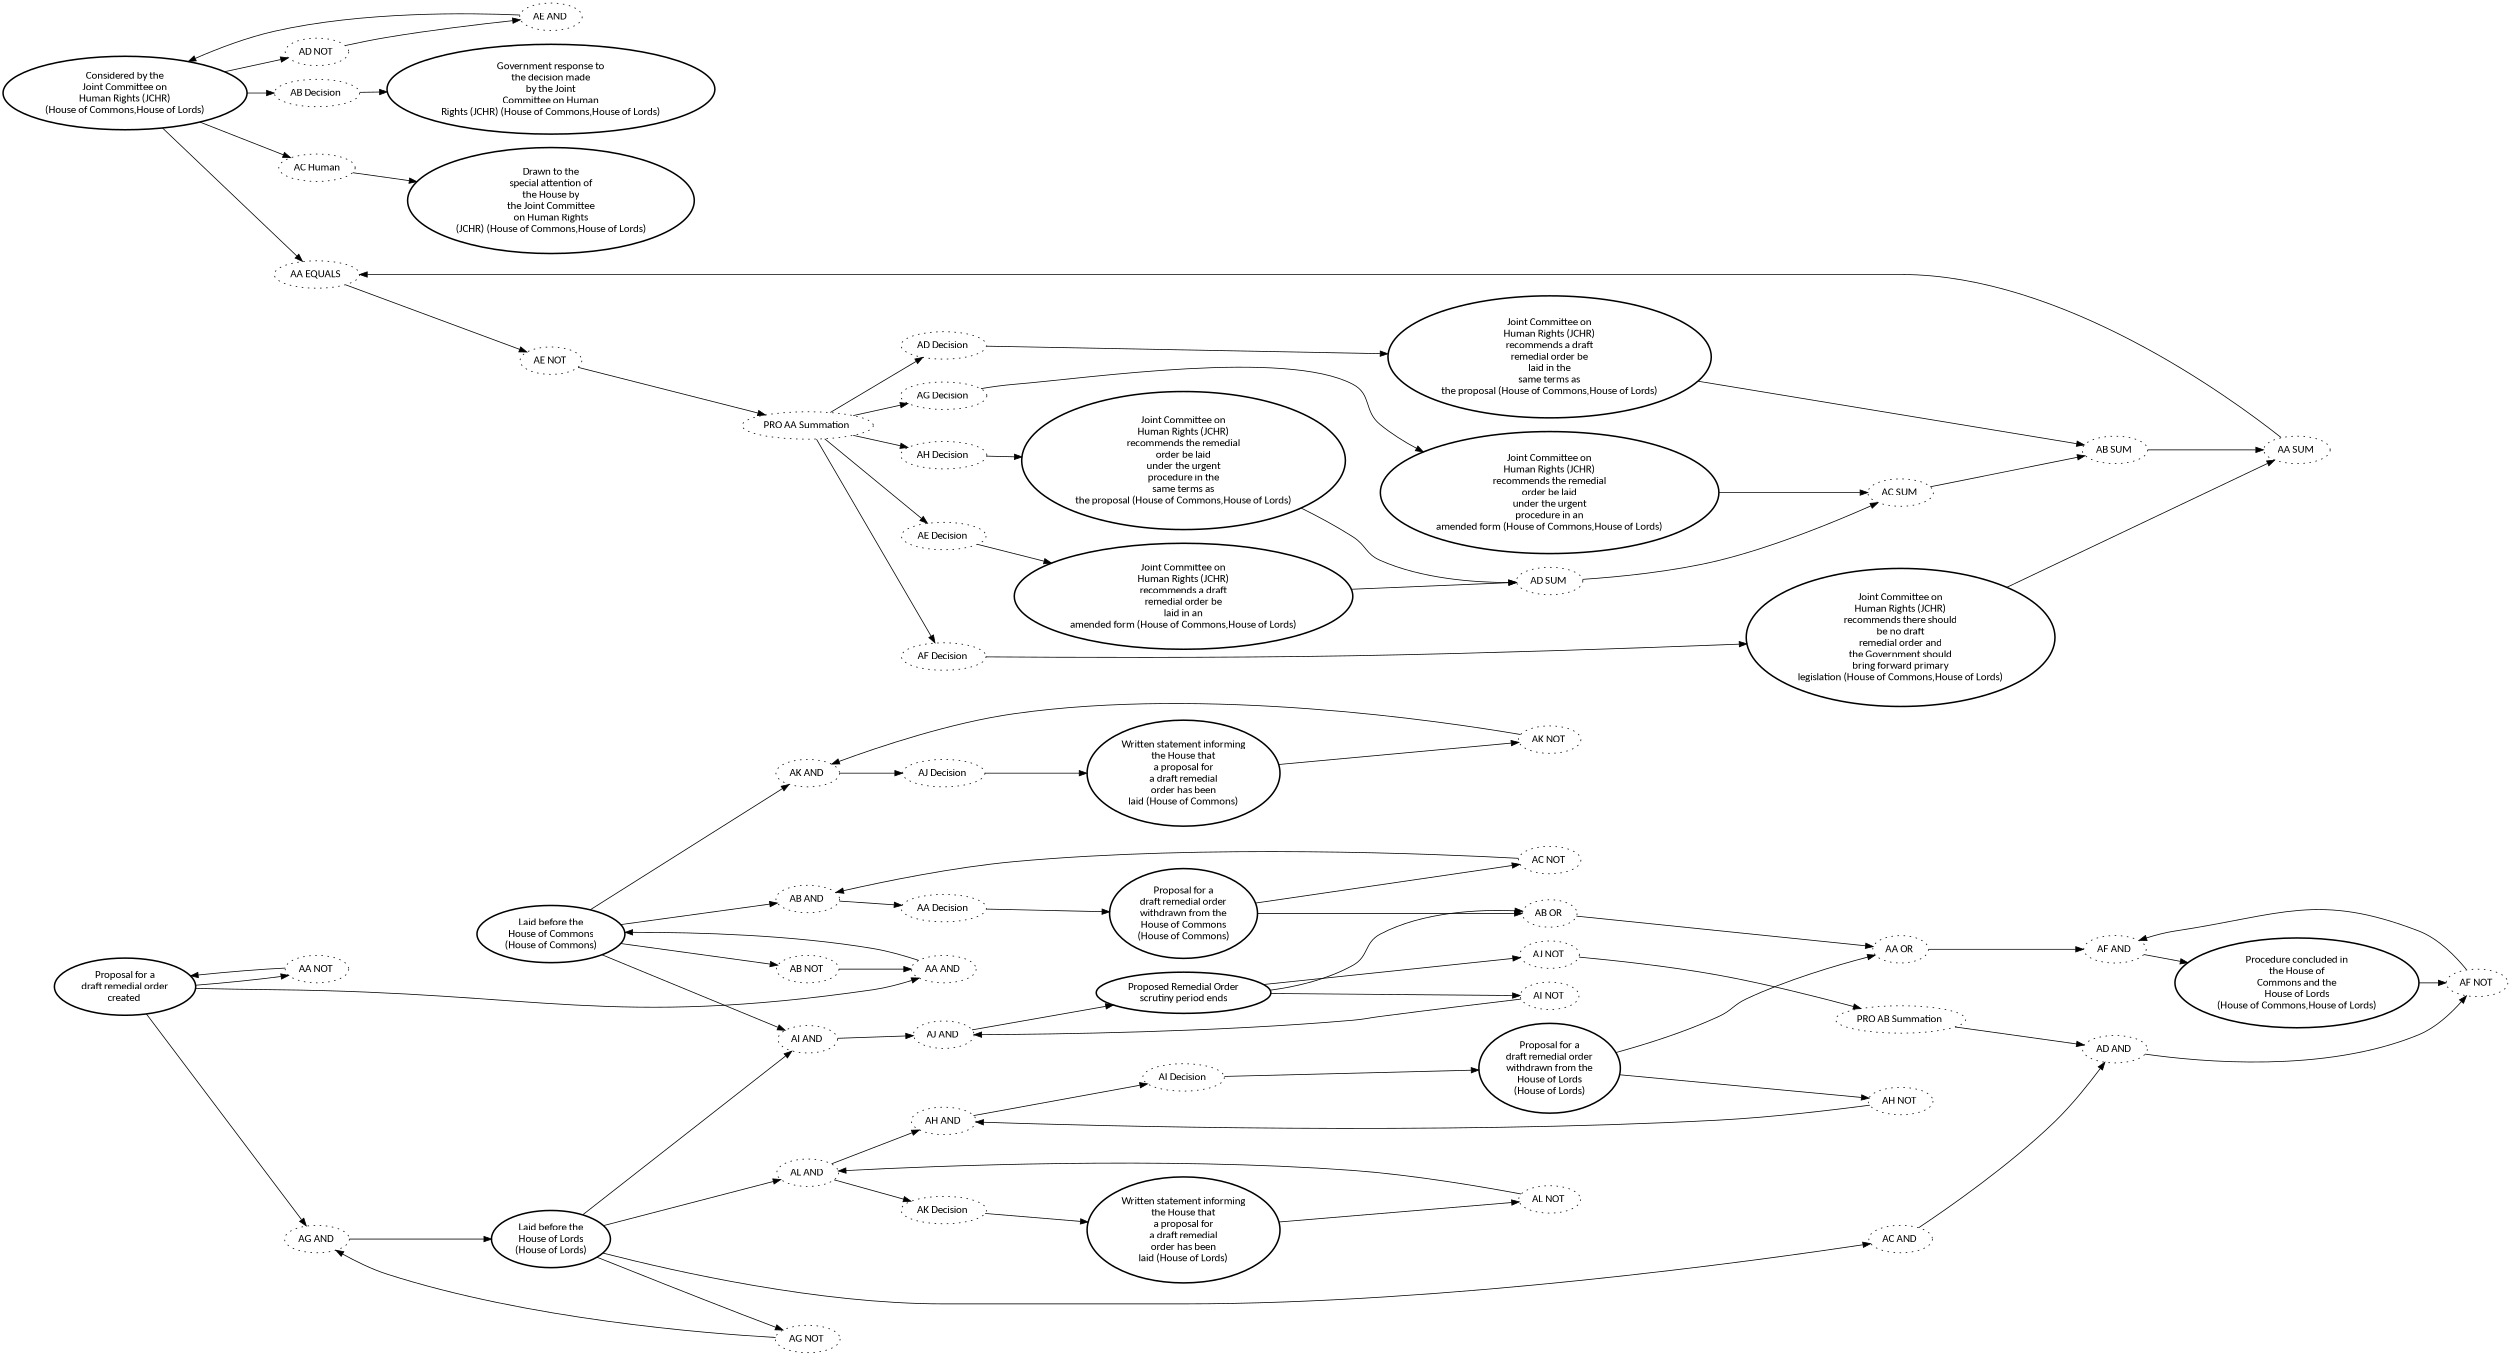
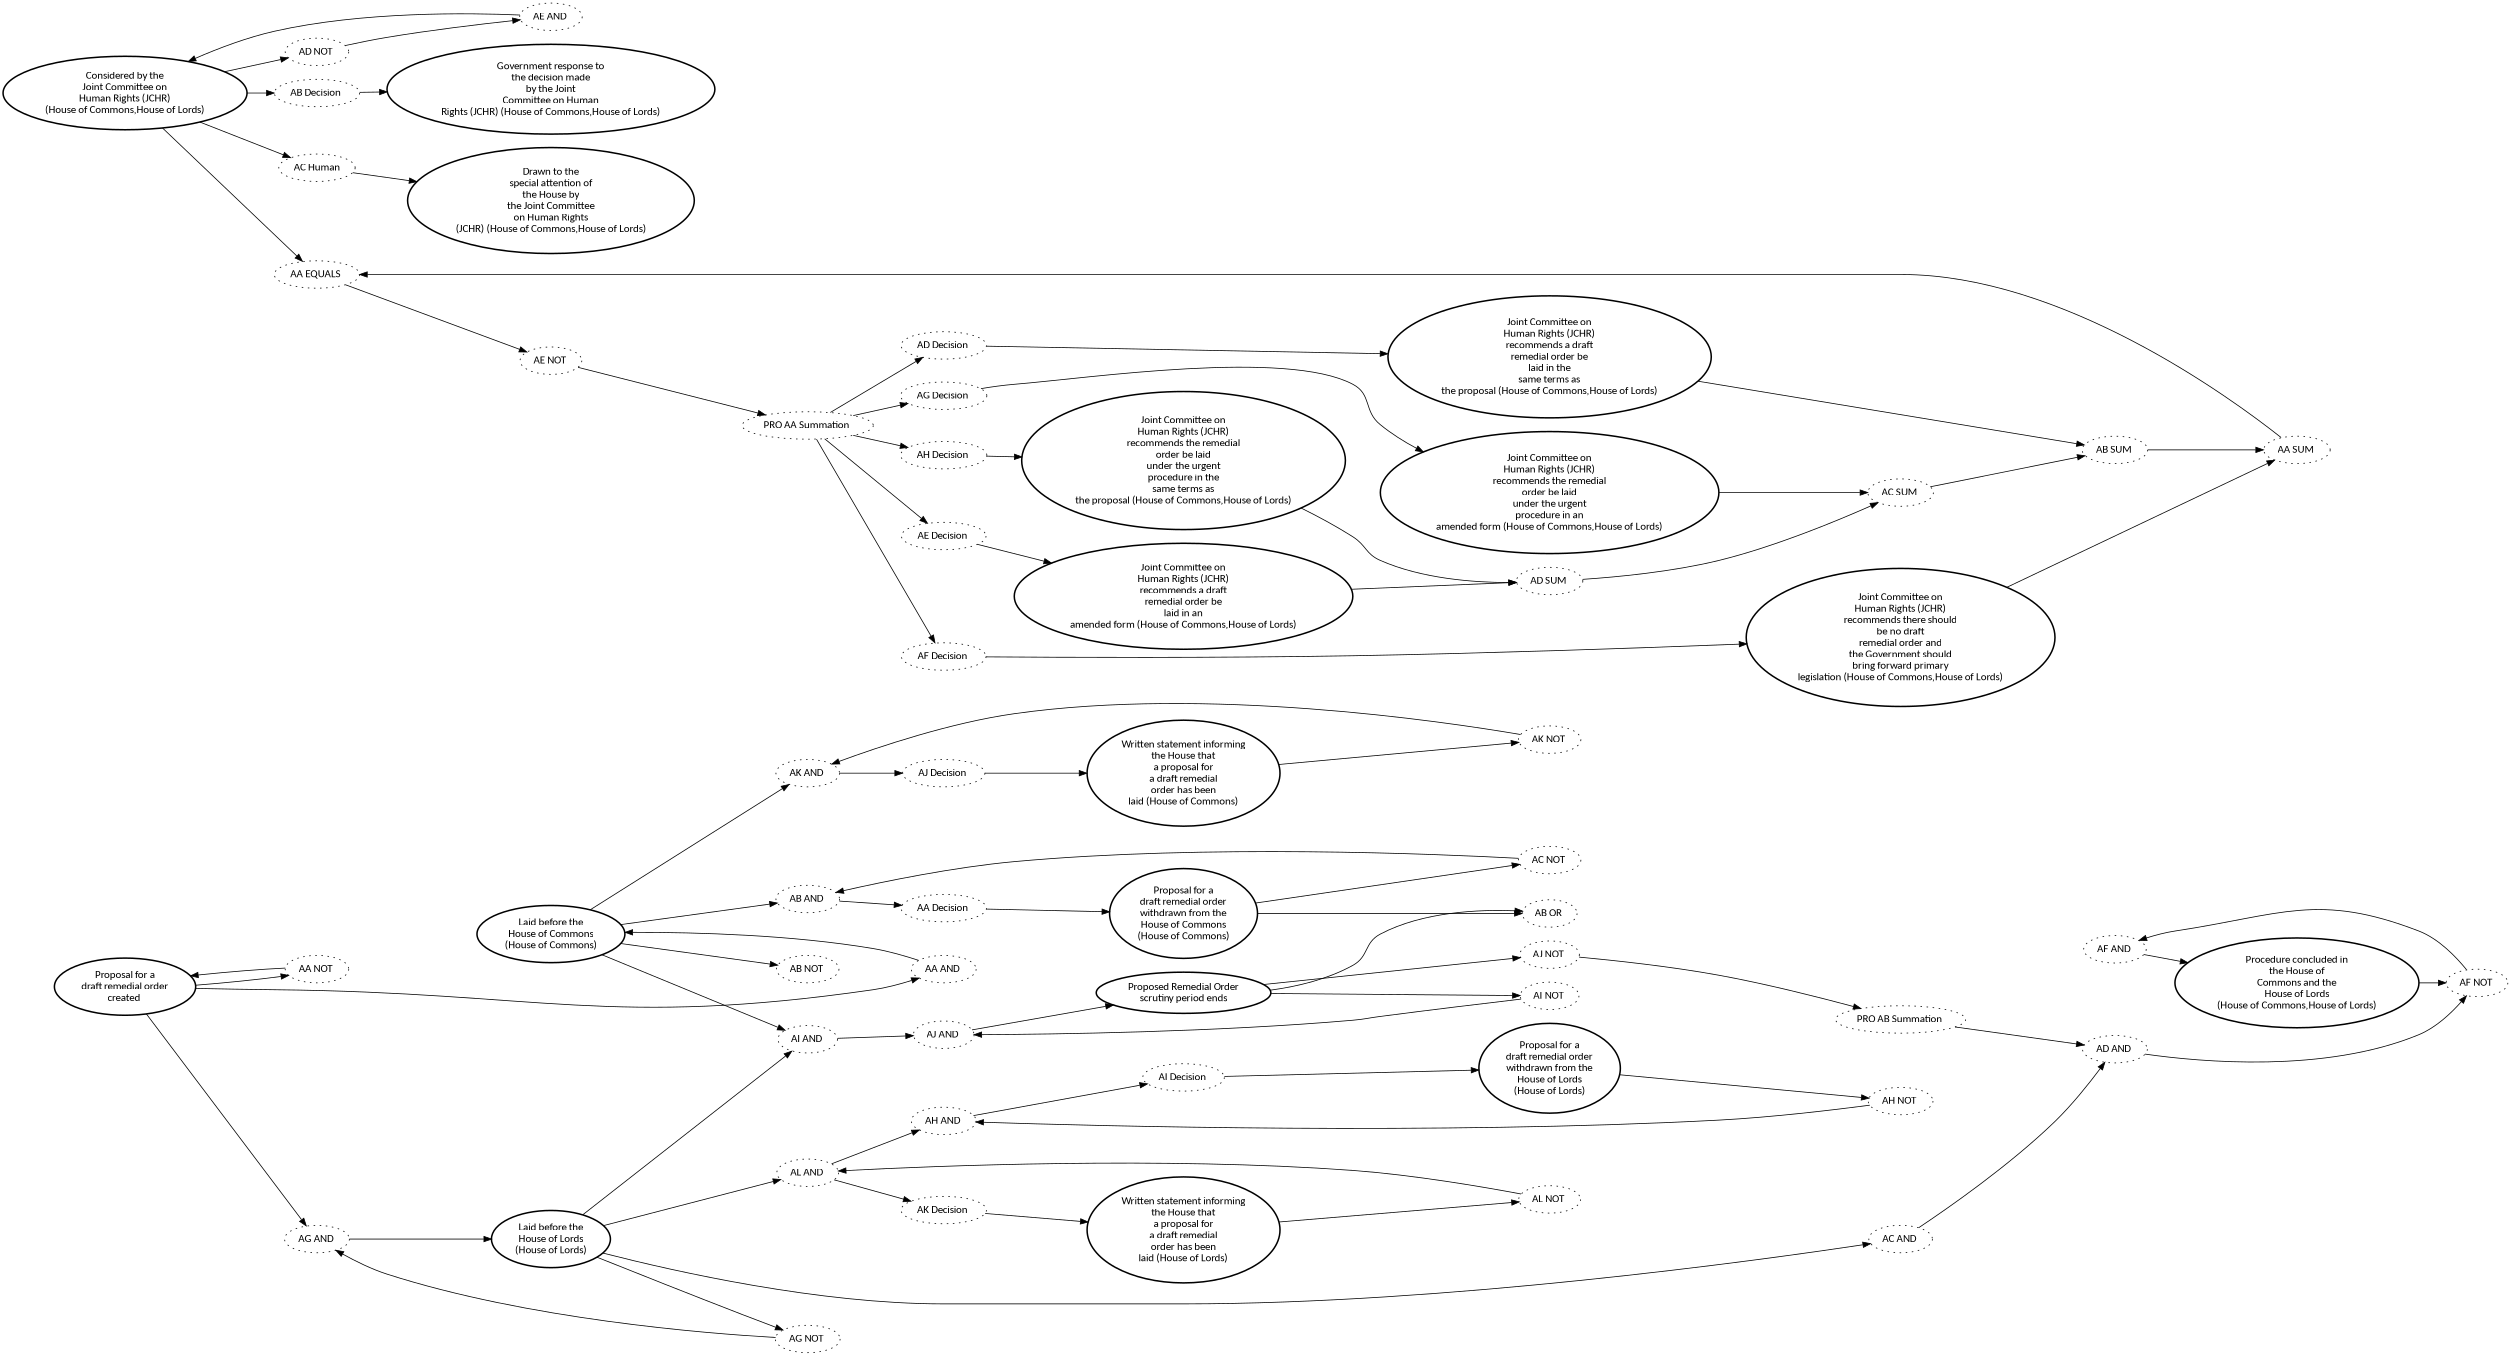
node "AA OR": removed
edge "AB NOT" -> "AA AND": removed
